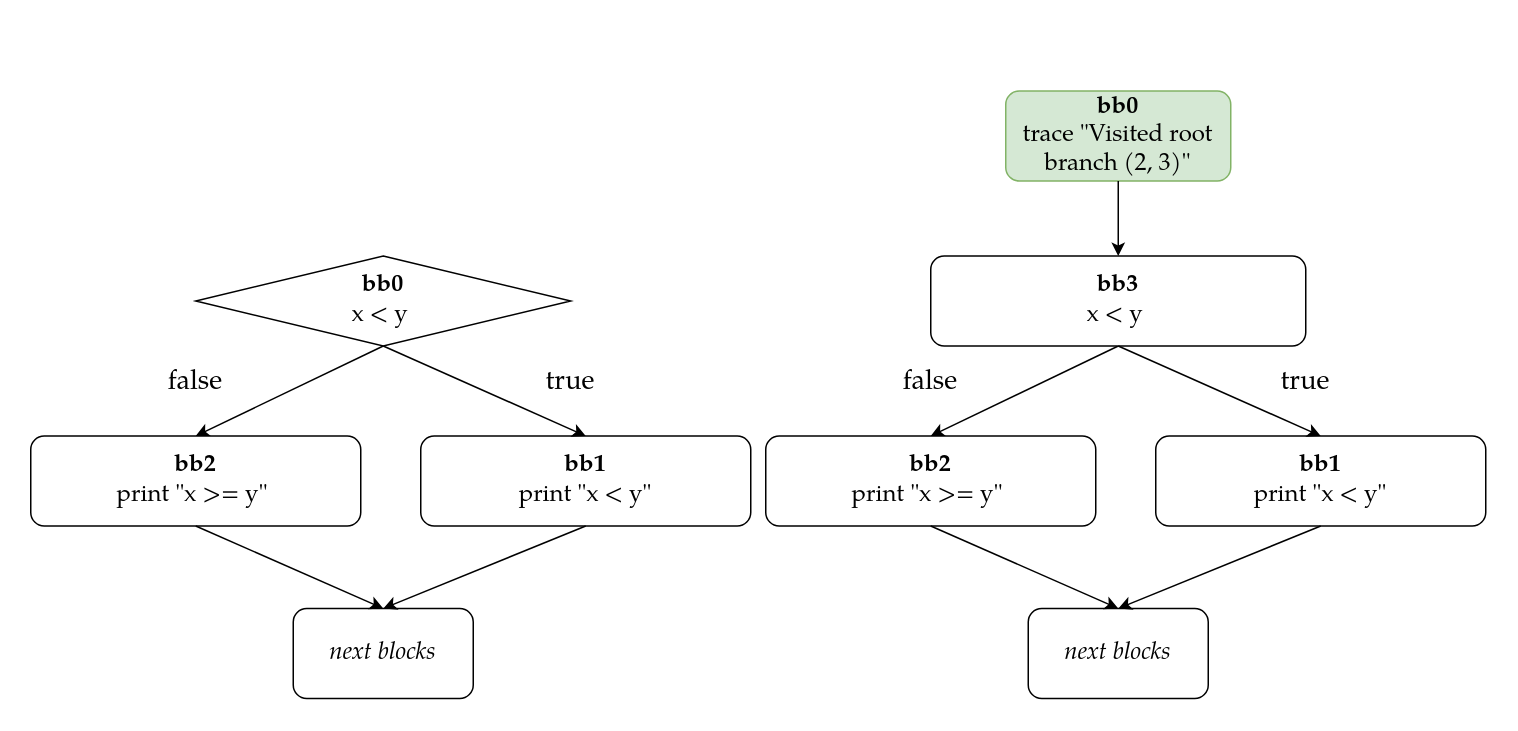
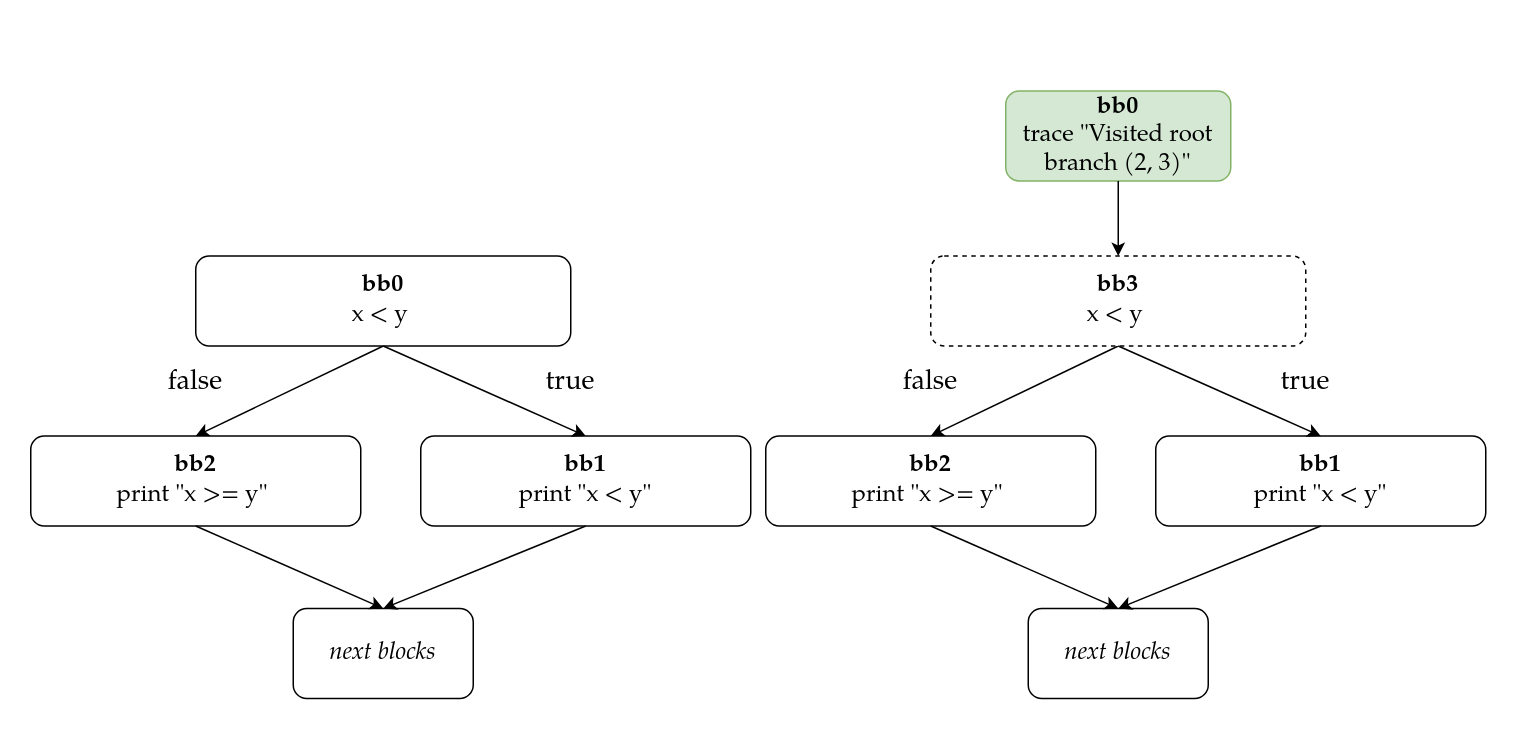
node "bb0 x < y": shape diamond -> rounded rectangle
node "bb3 x < y": style solid -> dashed
